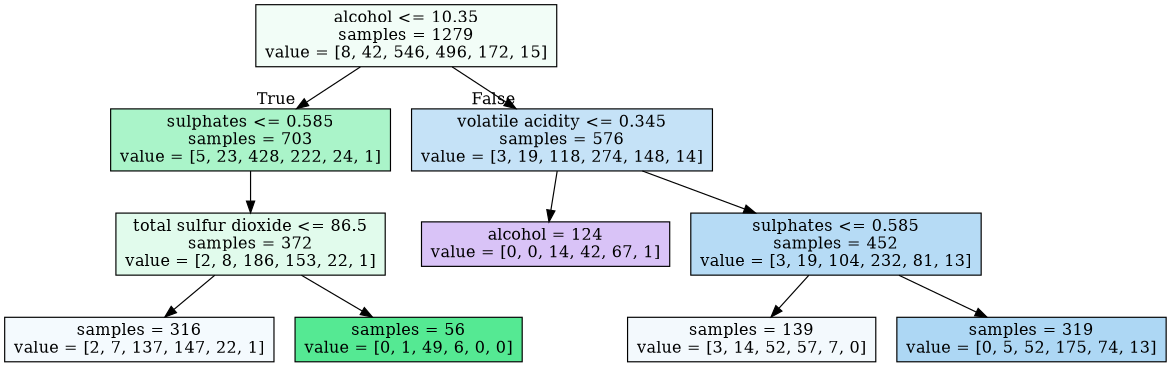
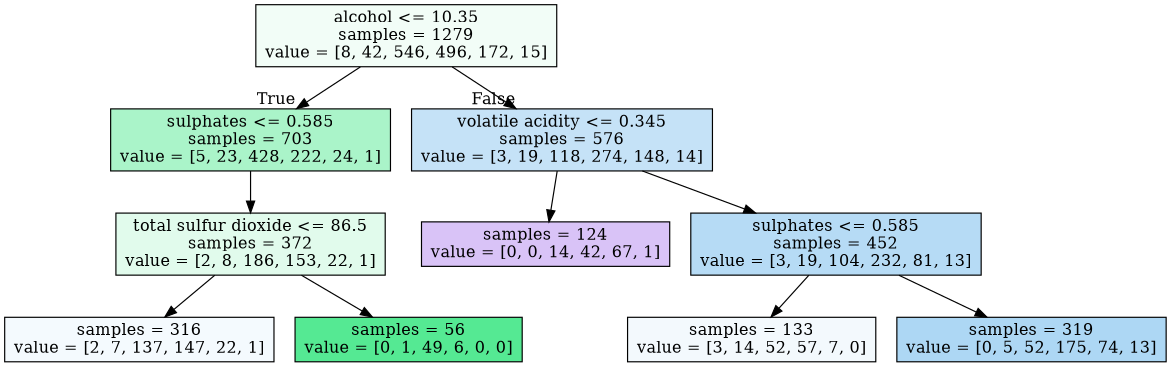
node "alcohol = 124 value = [0, 0, 14, 42, 67, 1]": label "alcohol = 124 value = [0, 0, 14, 42, 67, 1]" -> "samples = 124 value = [0, 0, 14, 42, 67, 1]"
node "samples = 139 value = [3, 14, 52, 57, 7, 0]": label "samples = 139 value = [3, 14, 52, 57, 7, 0]" -> "samples = 133 value = [3, 14, 52, 57, 7, 0]"
